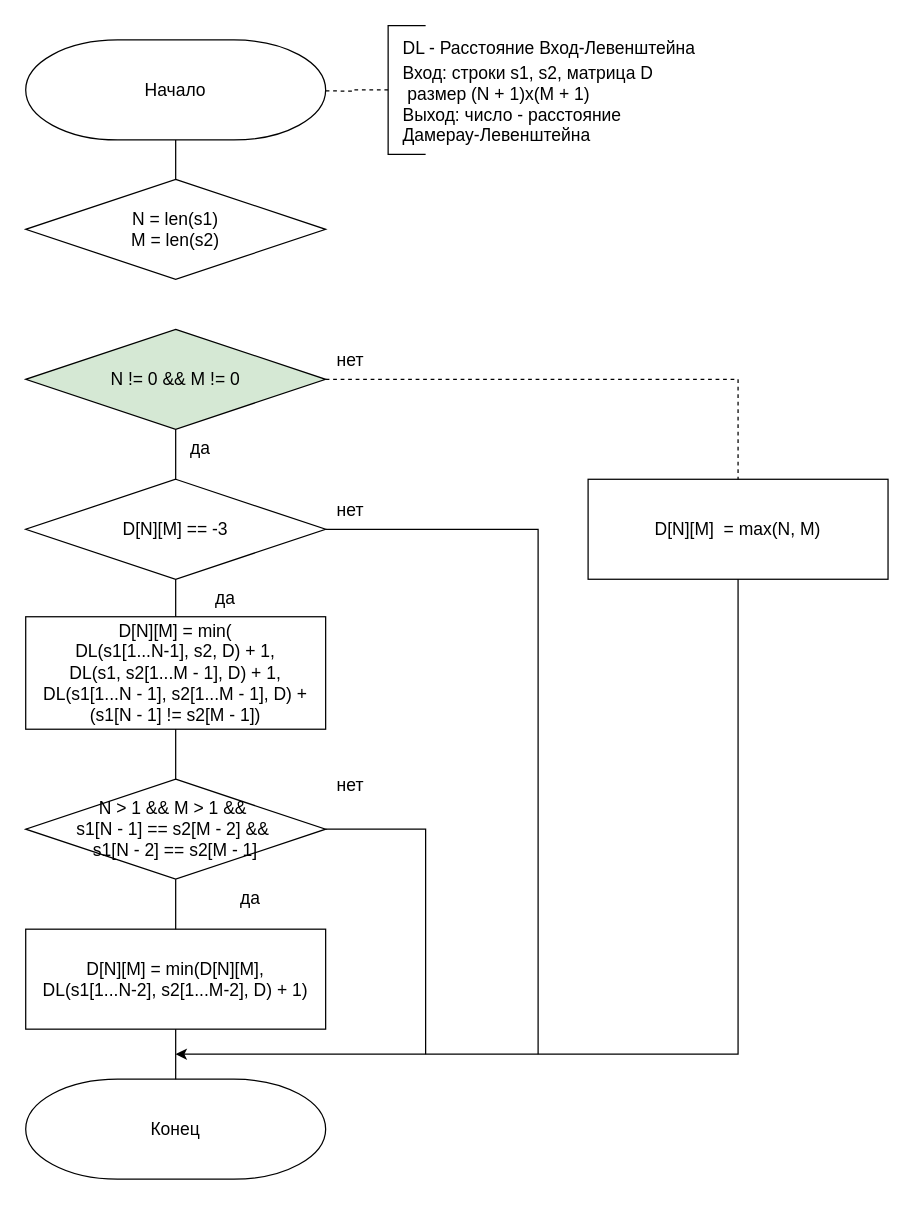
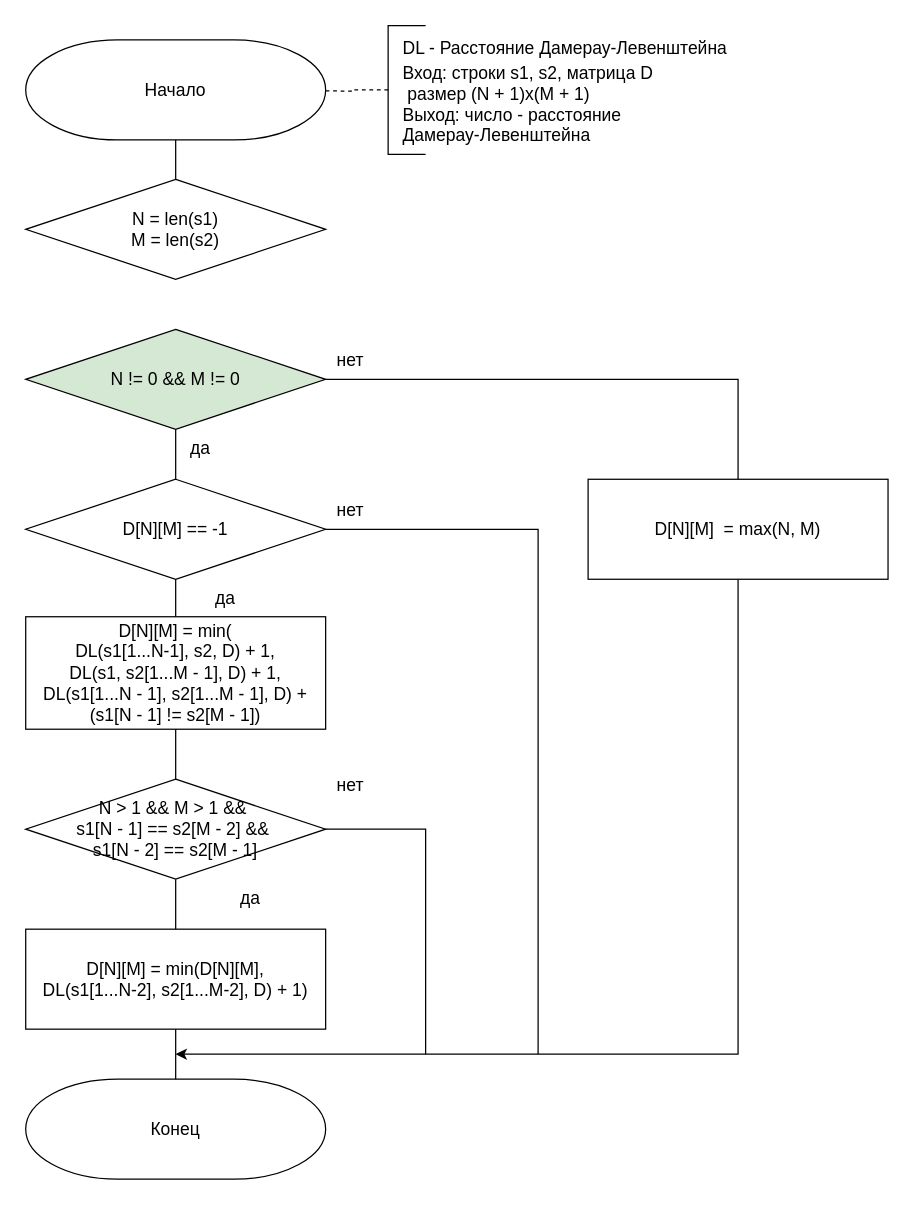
node "DL - Расстояние Вход-Левенштейна": label "DL - Расстояние Вход-Левенштейна" -> "DL - Расстояние Дамерау-Левенштейна"
edge "N != 0 && M != 0" -- "D[N][M] = max(N, M)": style dashed -> solid
node "D[N][M] == -3": label "D[N][M] == -3" -> "D[N][M] == -1"
